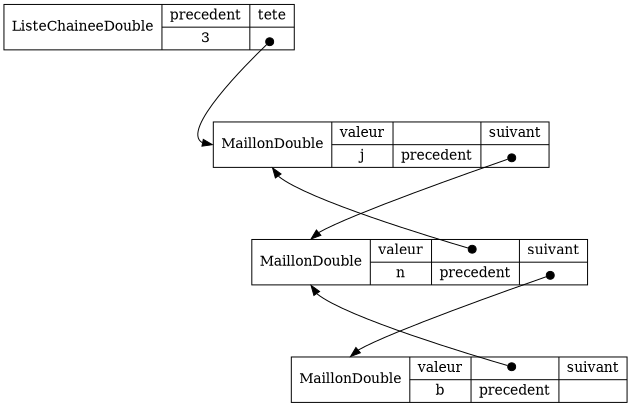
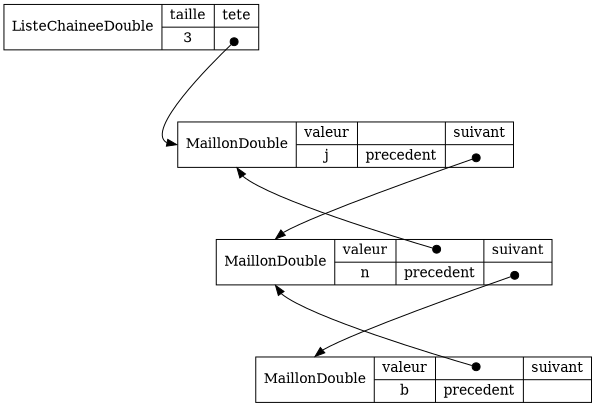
node "ListeChaineeDouble": text "precedent" -> "taille"
